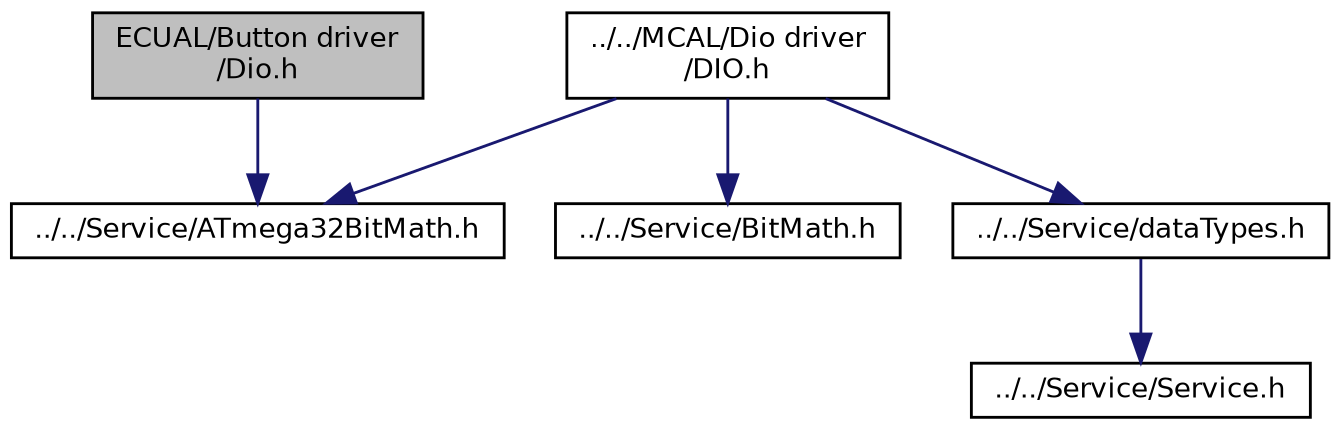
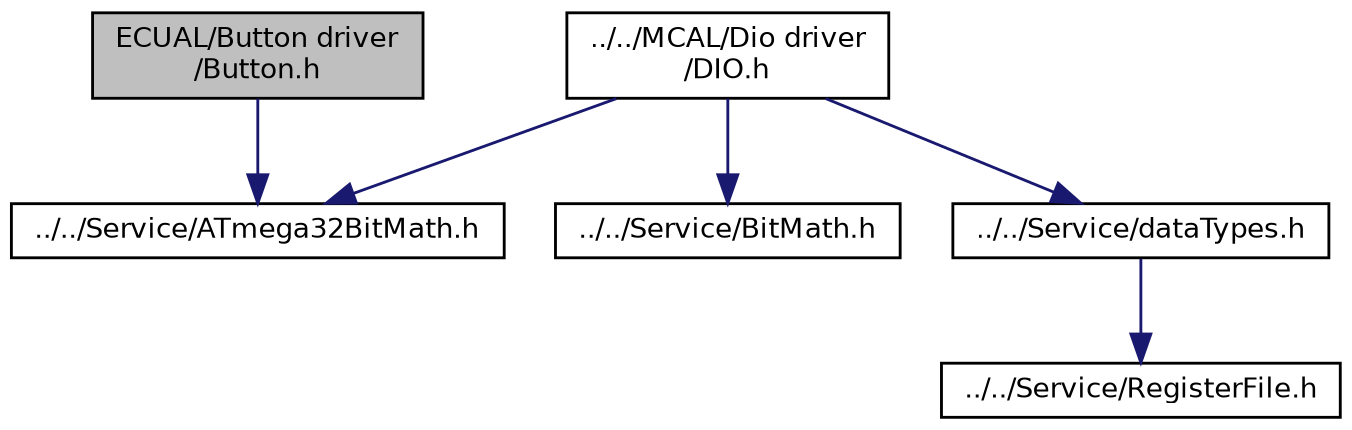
node "ECUAL/Button driver /Dio.h": label "ECUAL/Button driver /Dio.h" -> "ECUAL/Button driver /Button.h"
node "../../Service/Service.h": label "../../Service/Service.h" -> "../../Service/RegisterFile.h"
